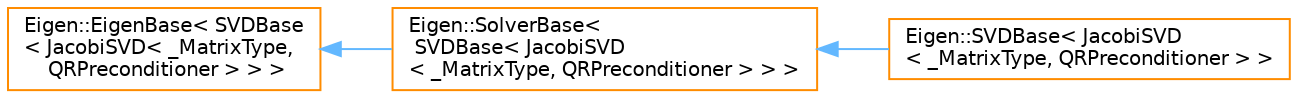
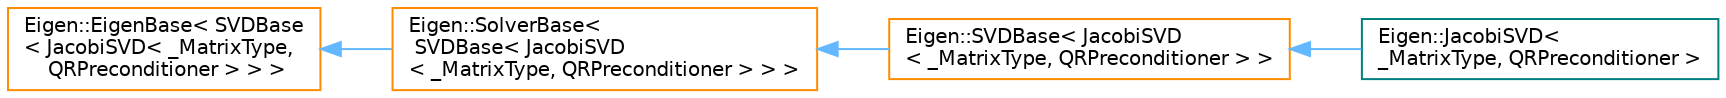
node "Eigen::JacobiSVD< _MatrixType, QRPreconditioner >": added
